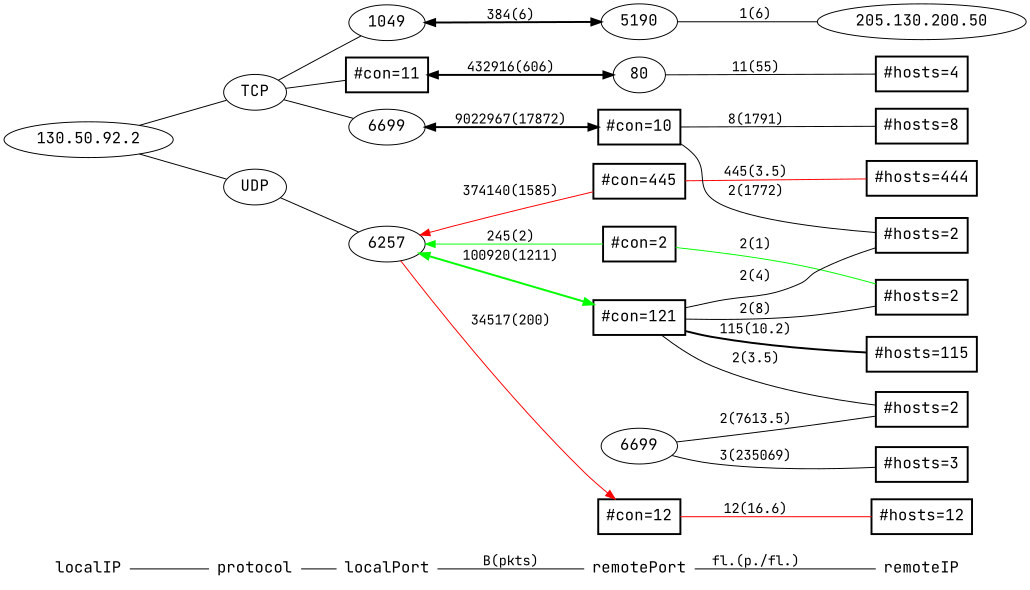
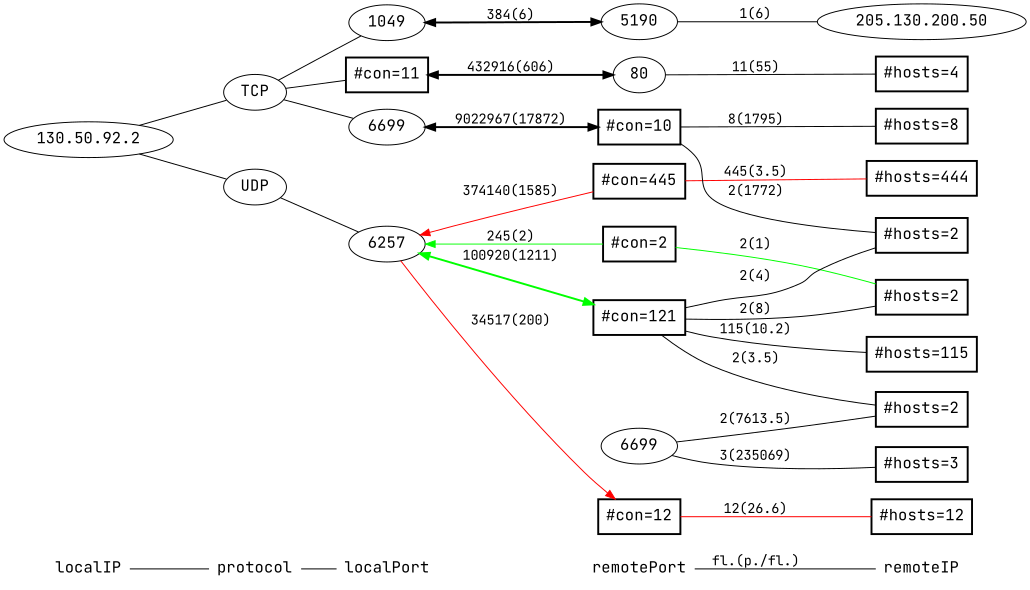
edge "#hosts=8" -- "#con=10": label "8(1791)" -> "8(1795)"
edge "#con=121" -- "#hosts=115": style bold -> solid
edge "#con=12" -- "#hosts=12": label "12(16.6)" -> "12(26.6)"
edge "localPort" -- "remotePort": removed, label "B(pkts)"
